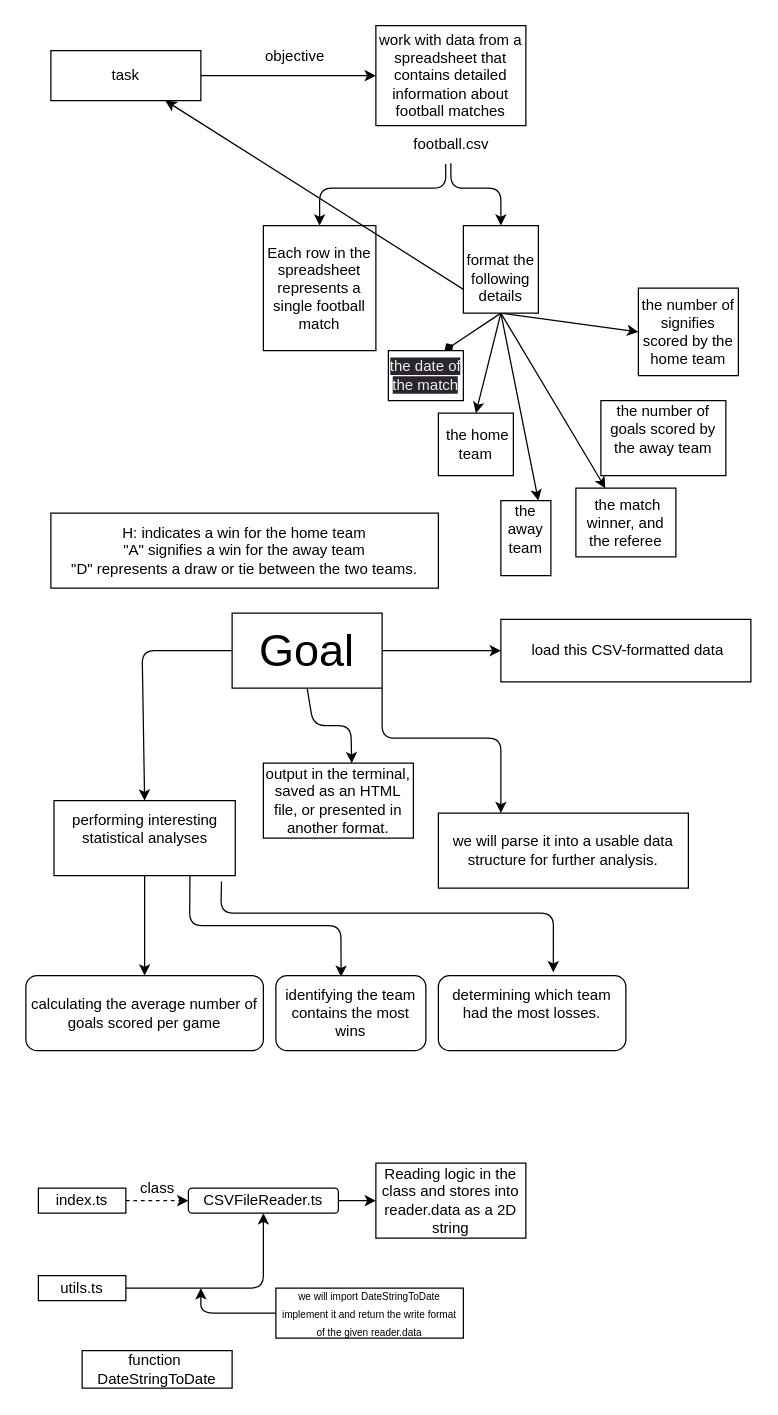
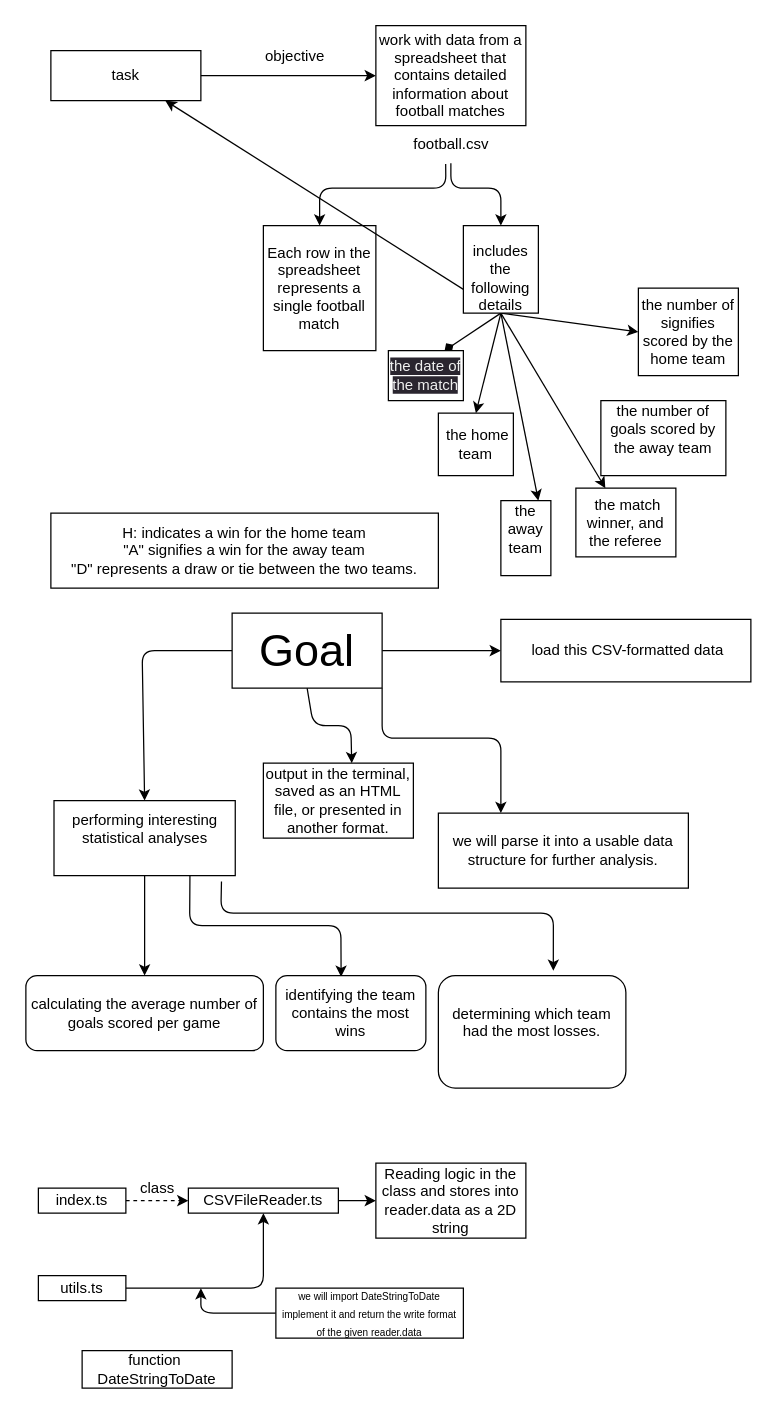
node "format the following details": label "format the following details" -> "includes the following details"
node "determining which team had the most losses.": size 188x75 -> 188x113
node "CSVFileReader.ts": shape rounded rectangle -> rectangle
